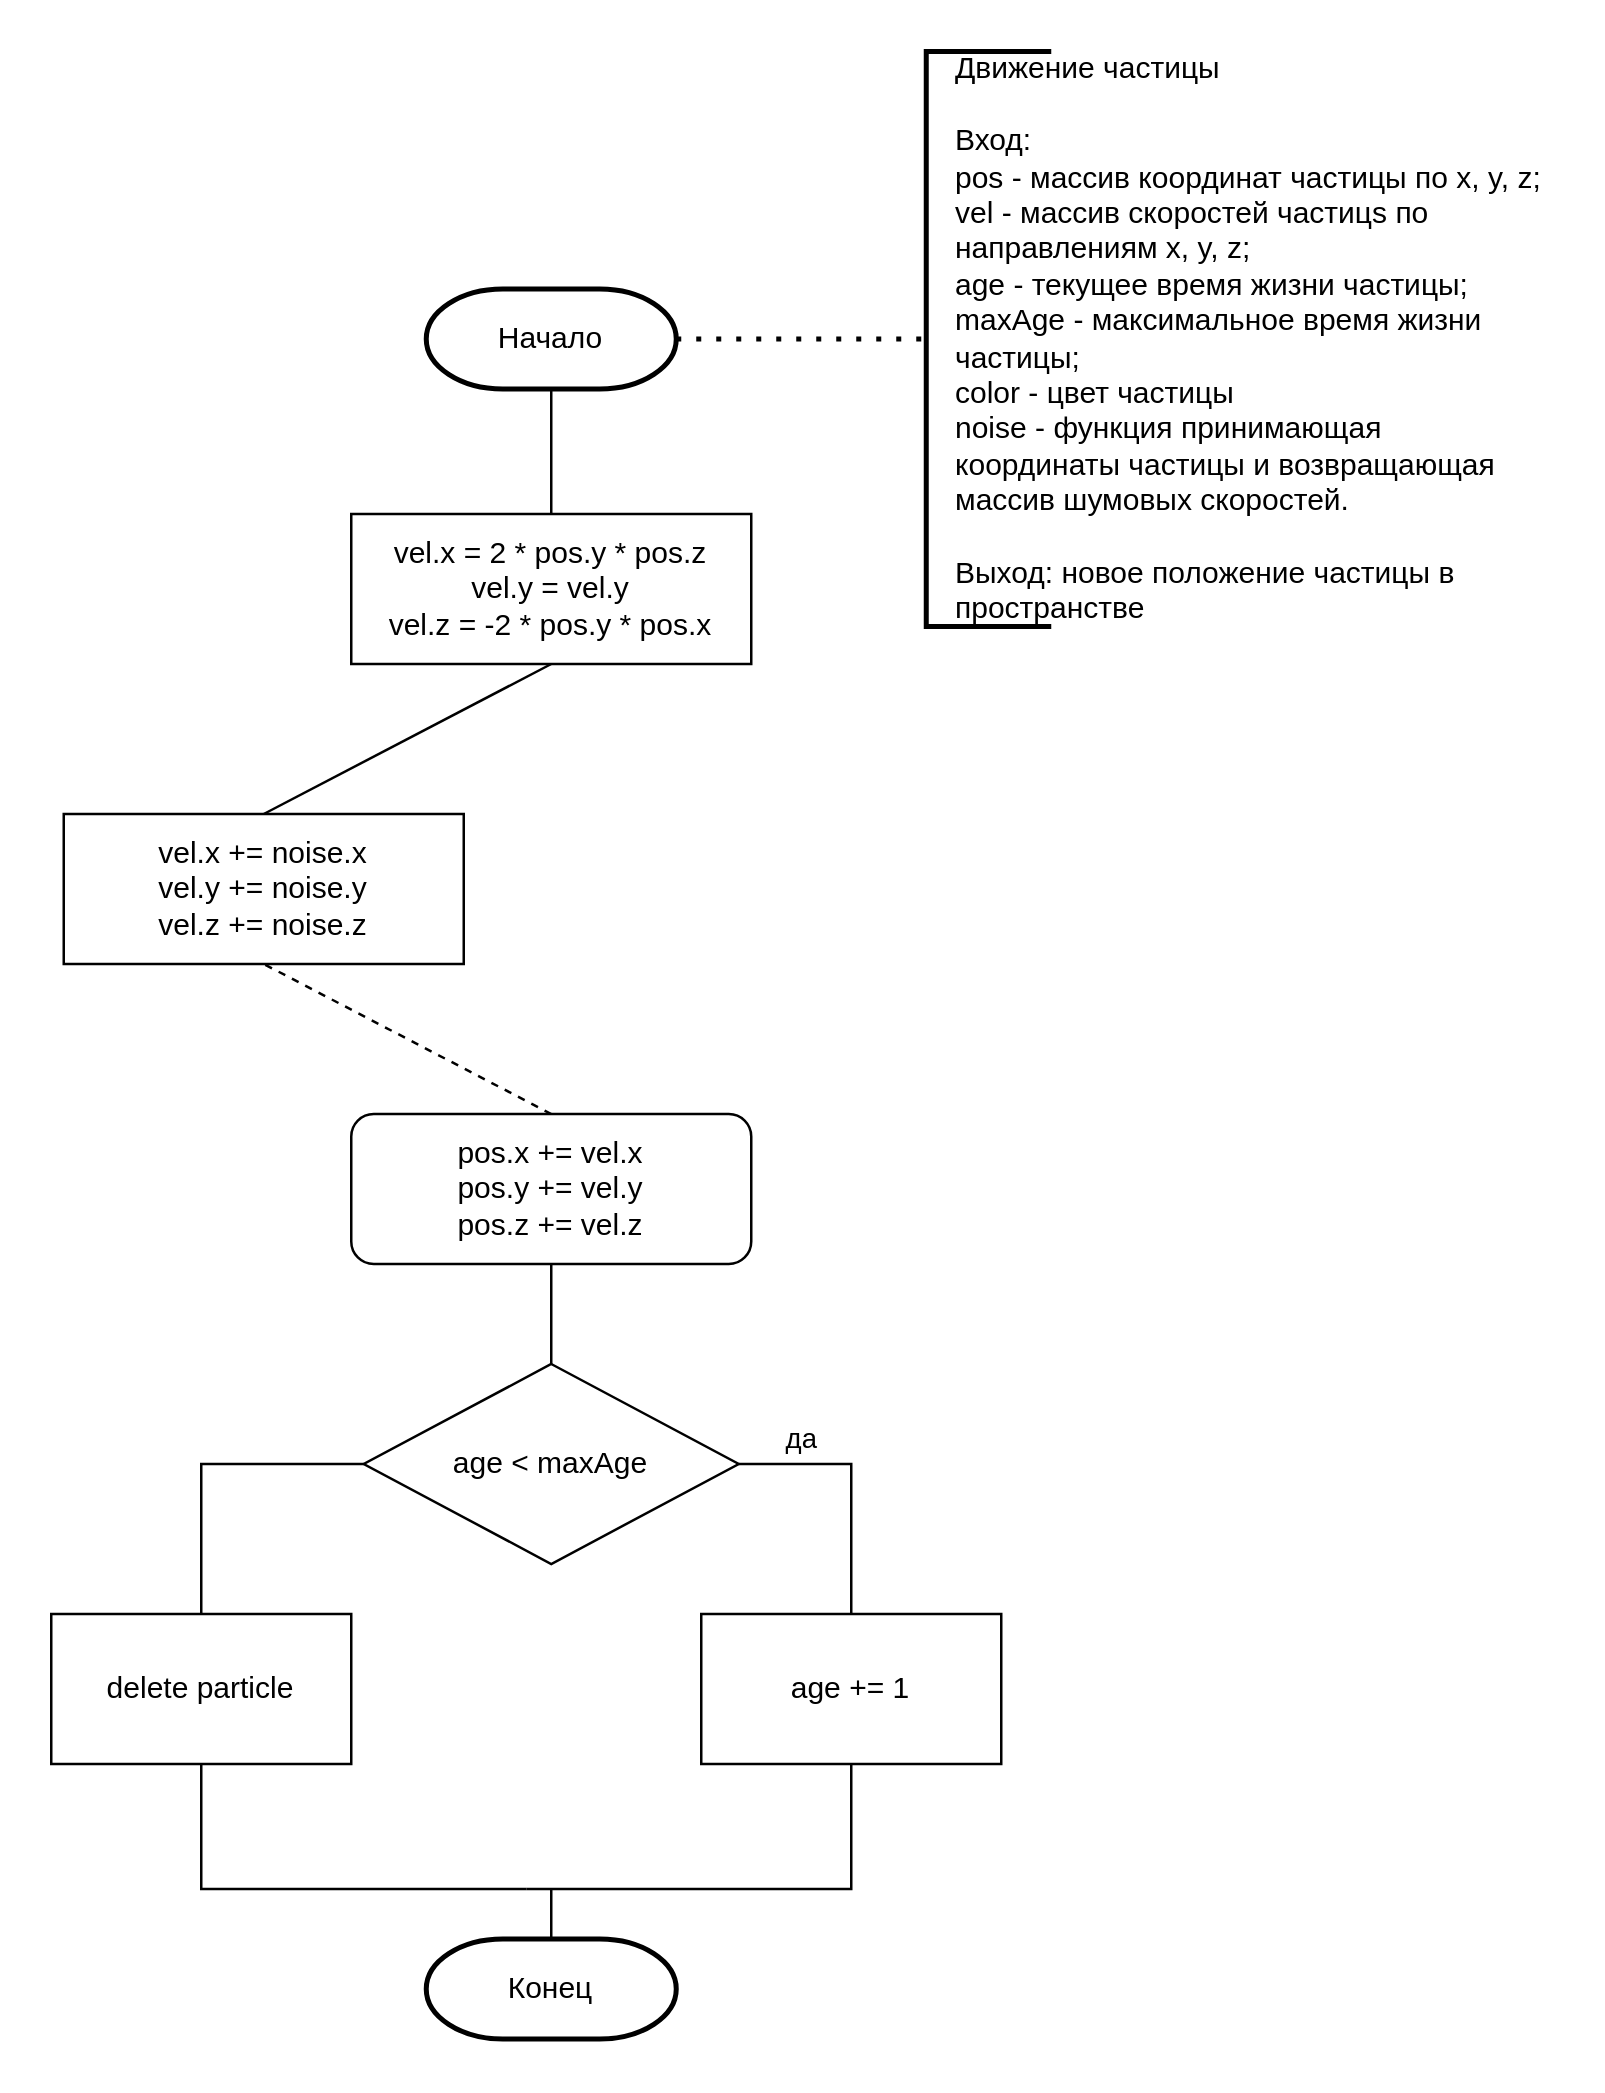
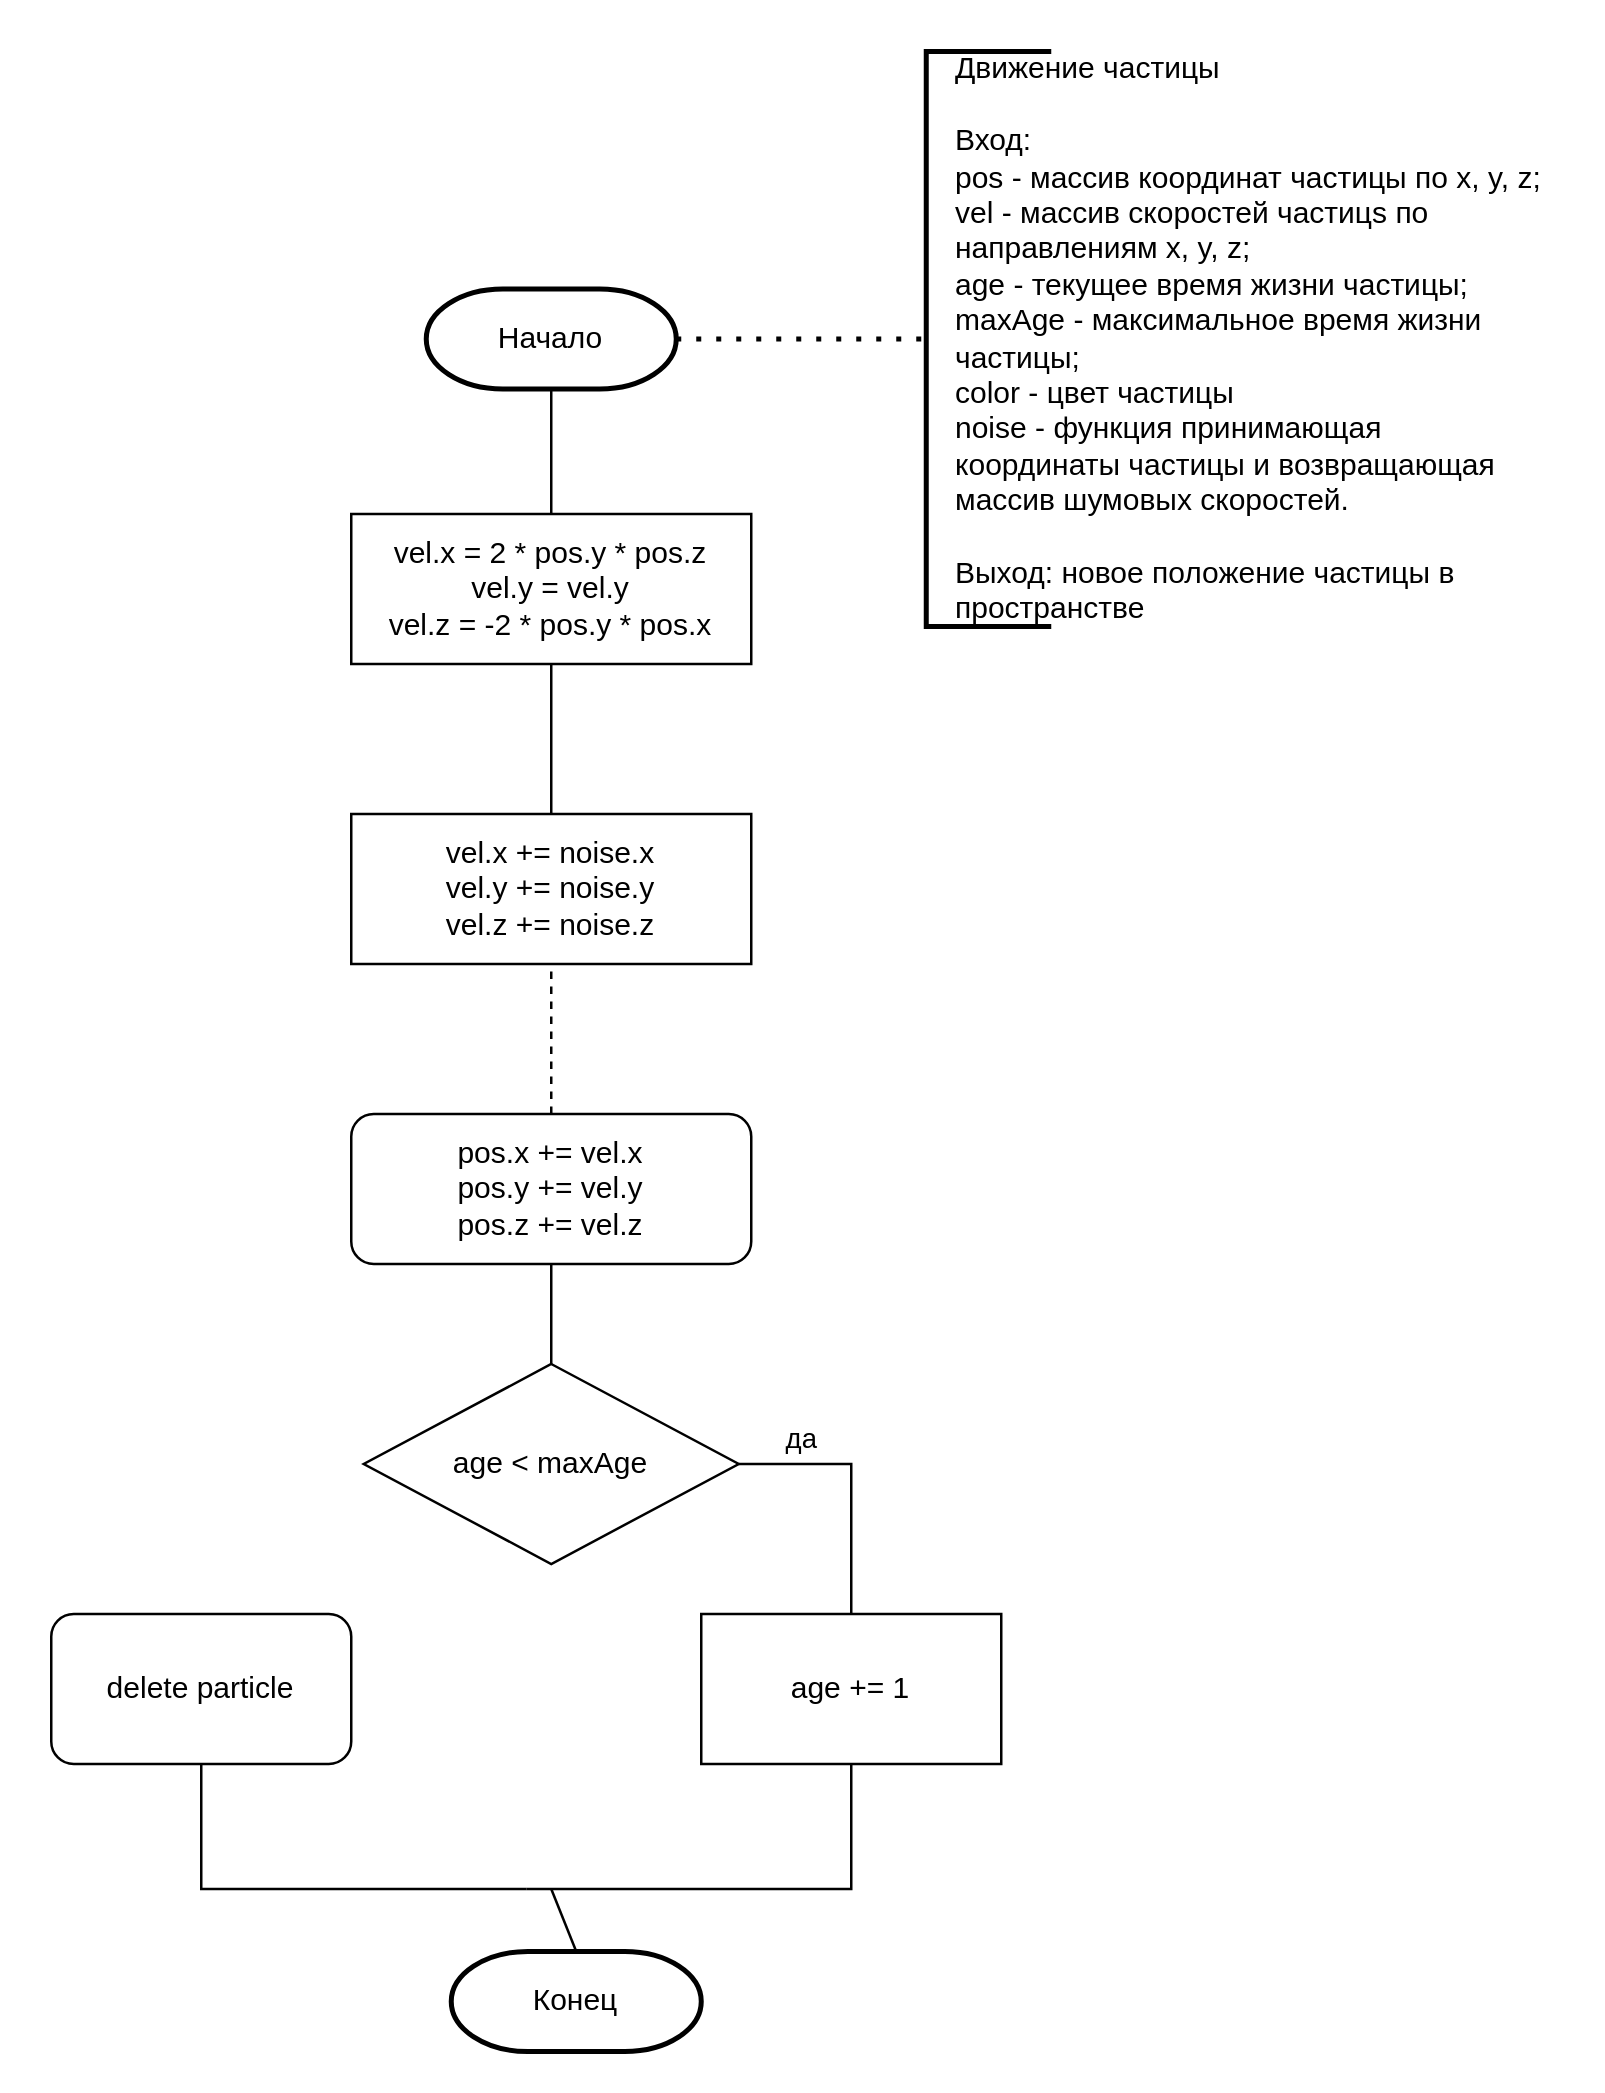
node "vel.x += noise.x vel.y += noise.y vel.z += noise.z": moved (264, 889) -> (551, 889)
edge "age < maxAge" -- "delete particle": removed
node "delete particle": shape rectangle -> rounded rectangle
node "Конец": moved (551, 1989) -> (576, 2001)
